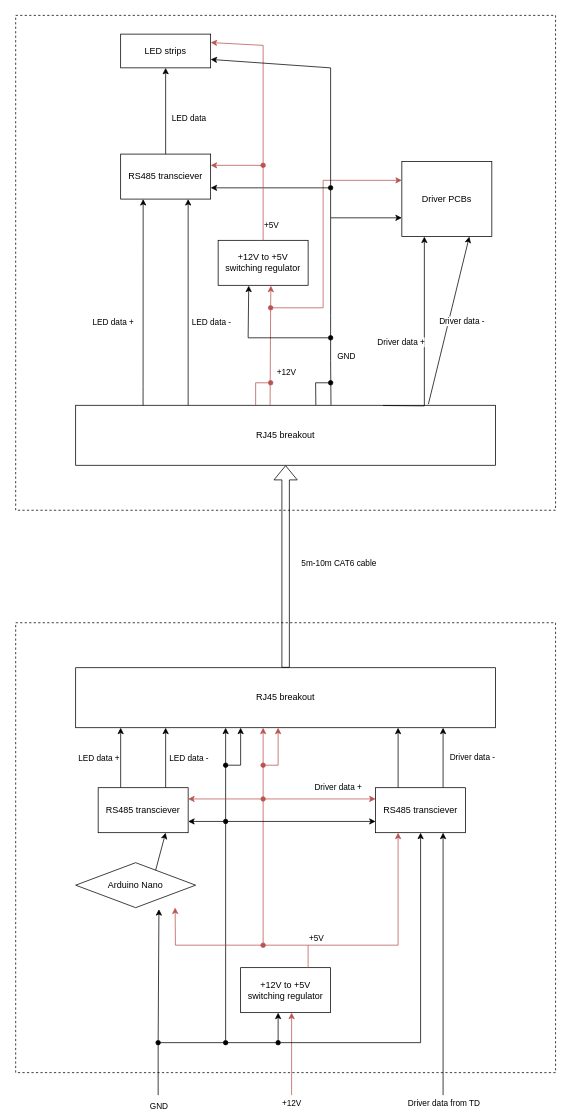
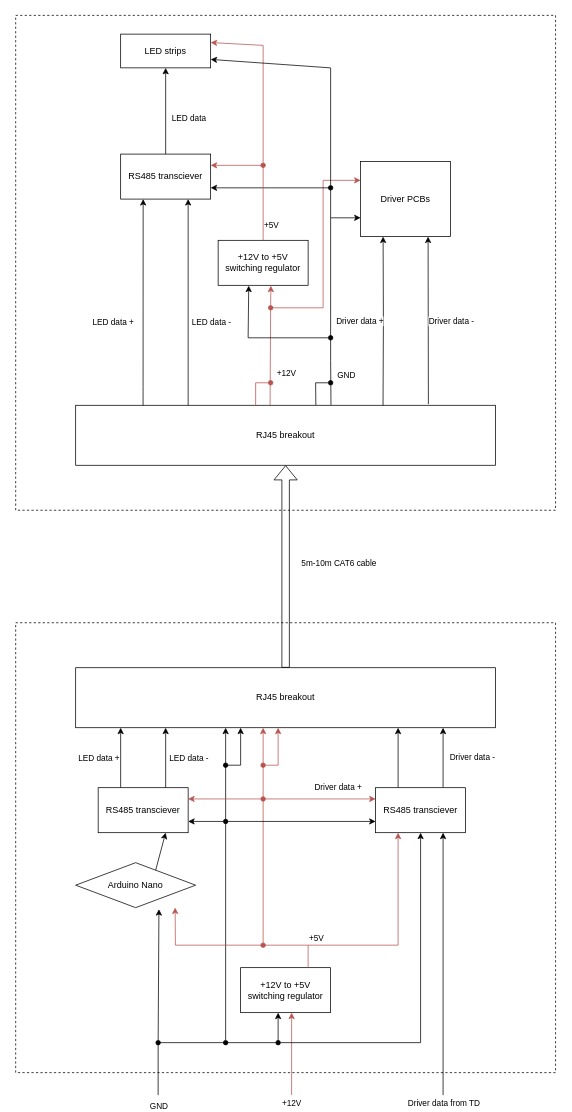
node "Driver PCBs": moved (447, 199) -> (405, 199)
